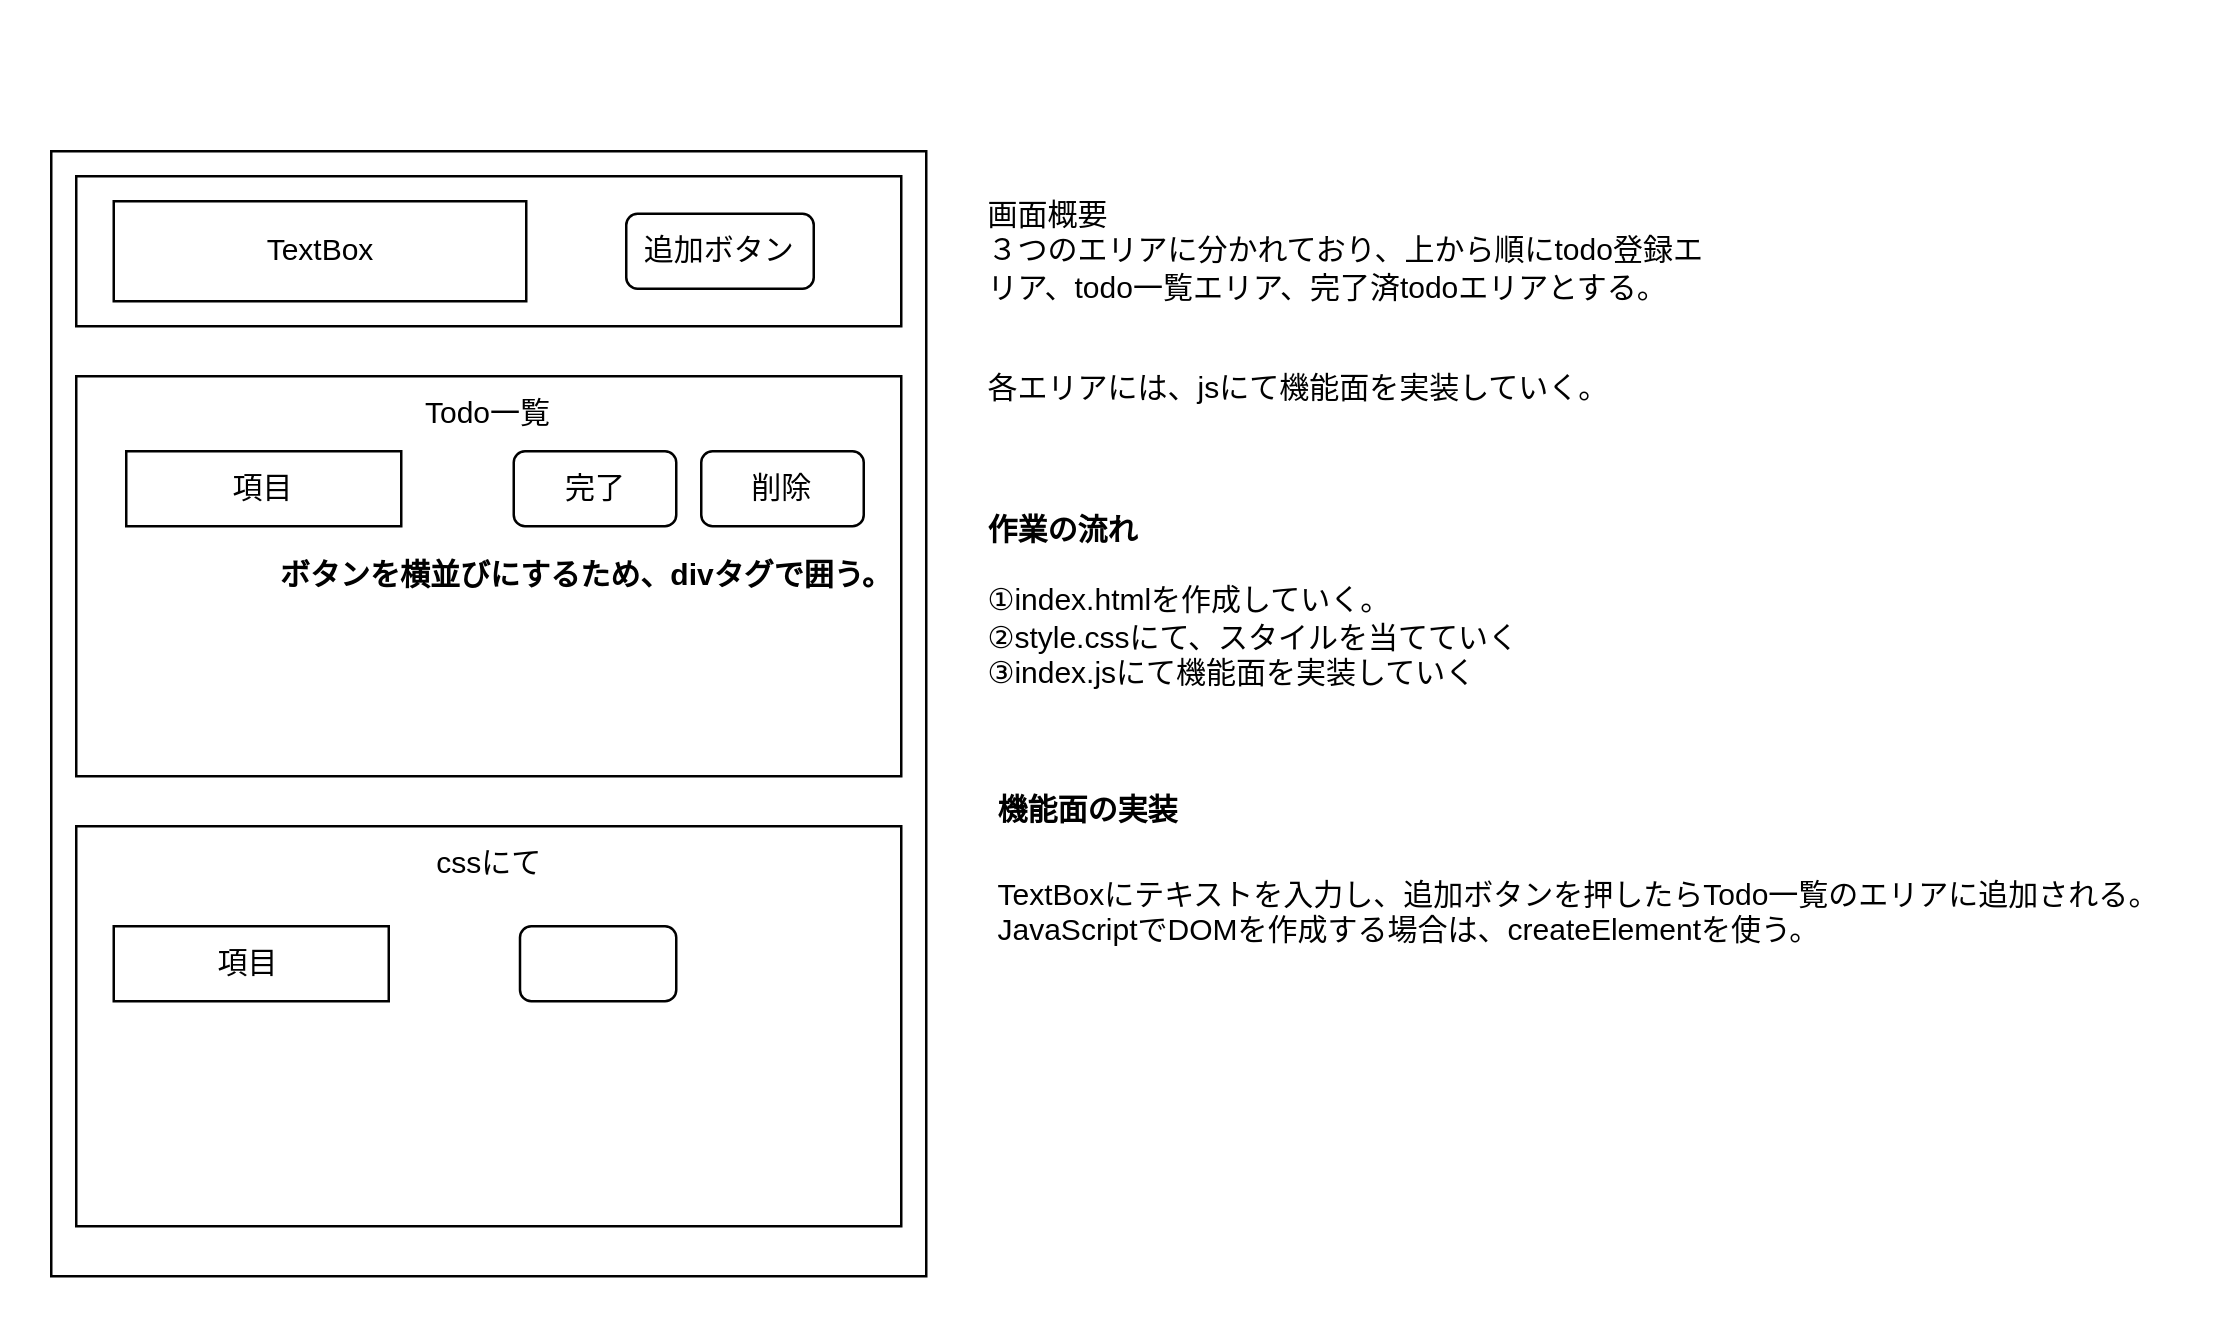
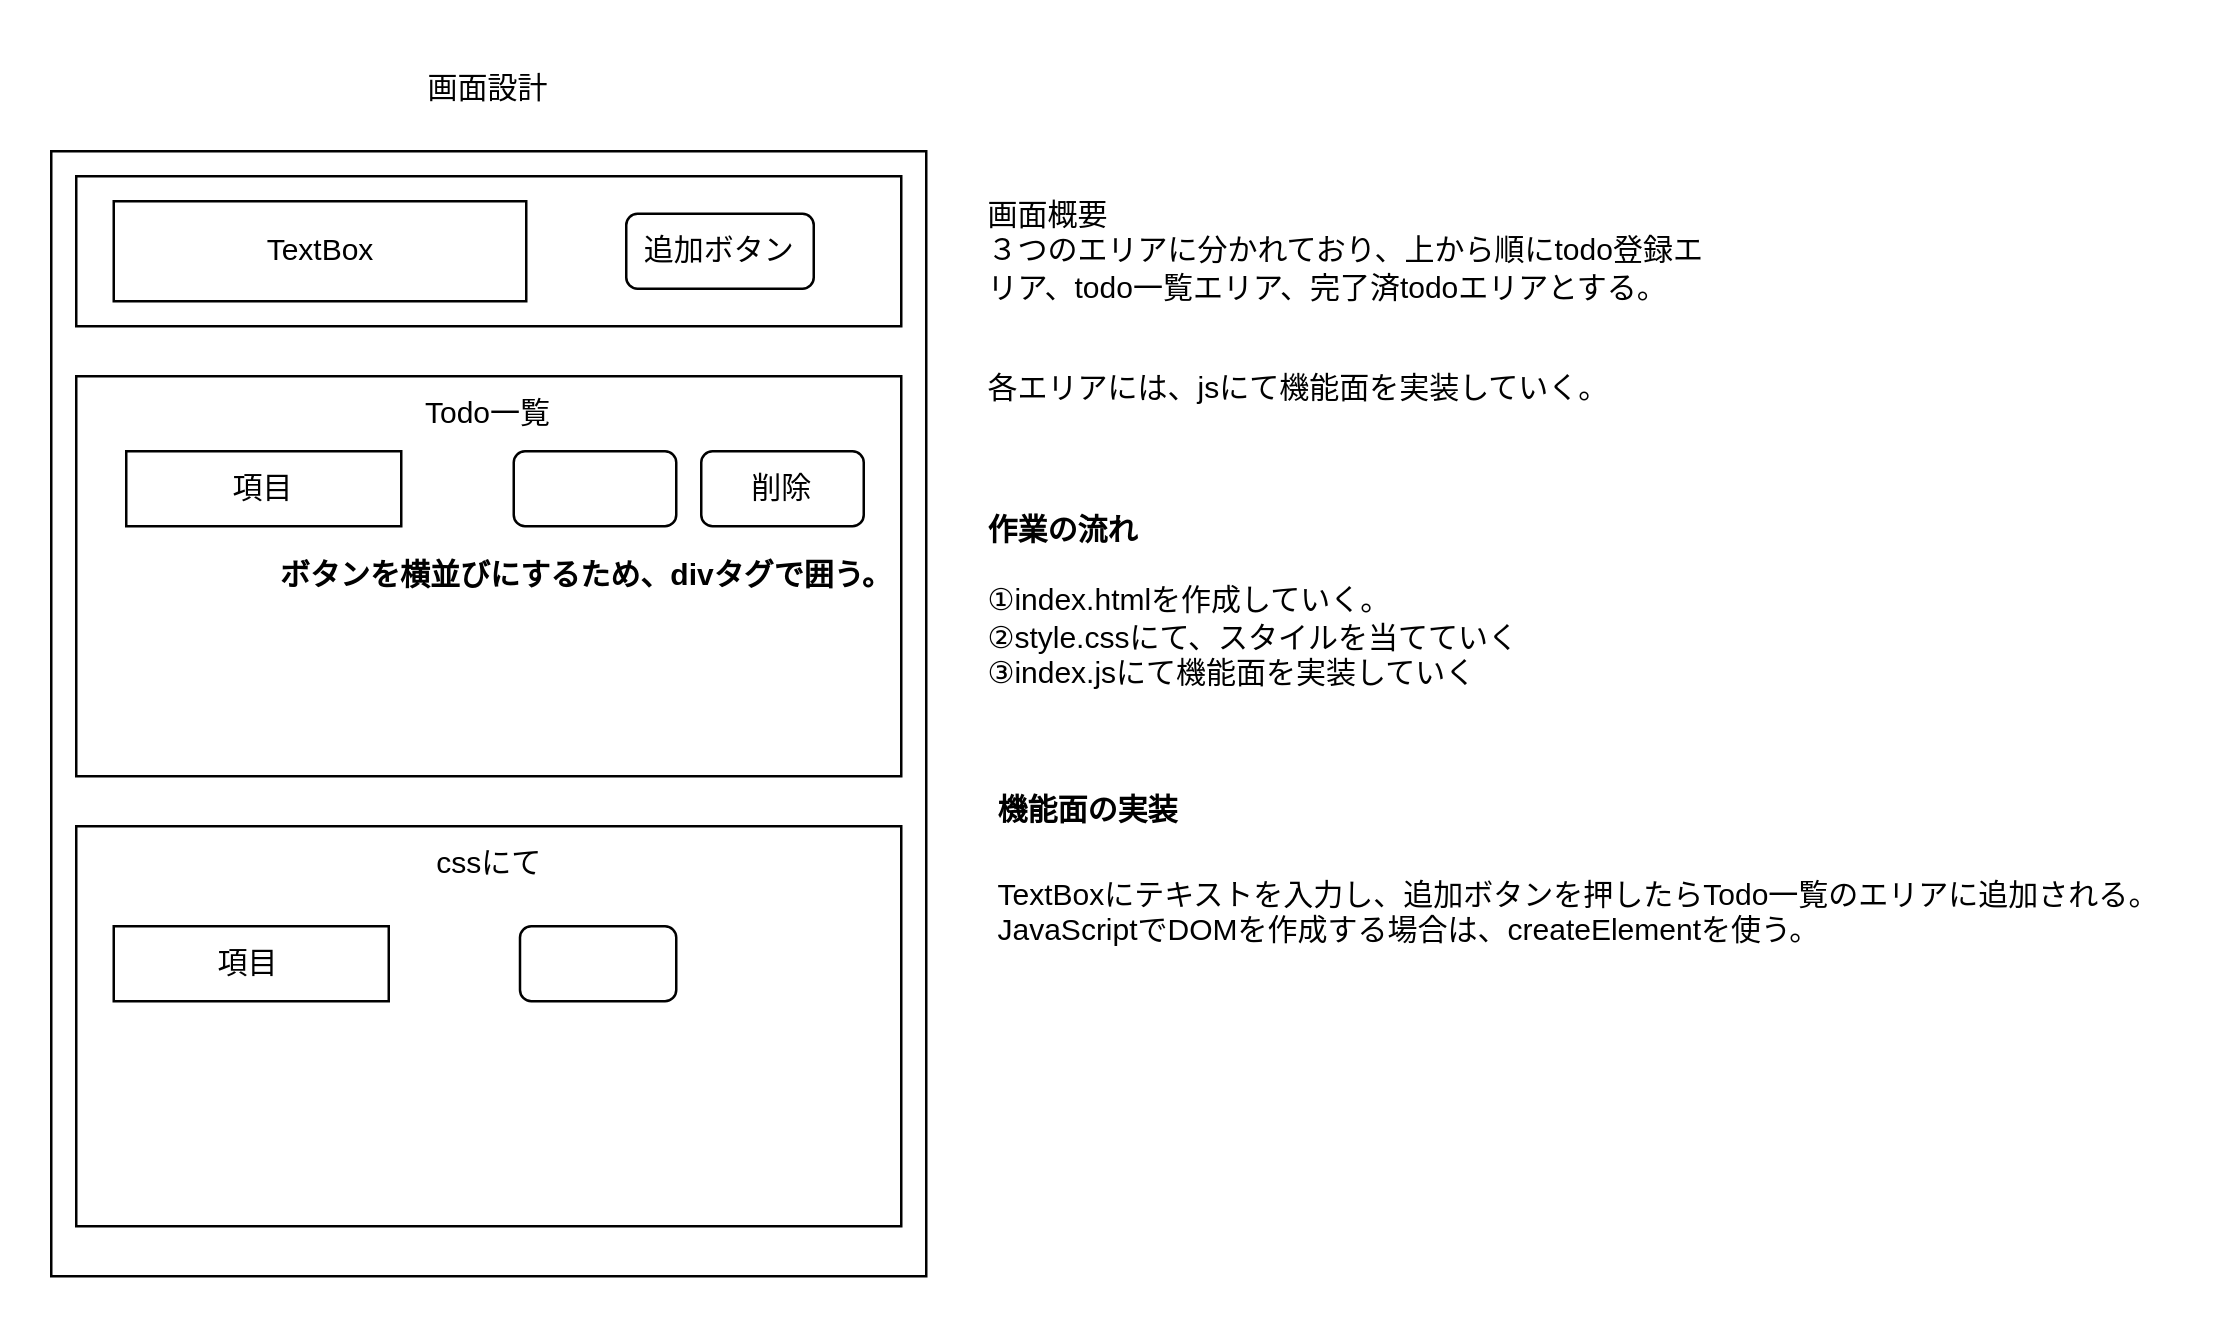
node "画面設計": added
node "完了": removed
